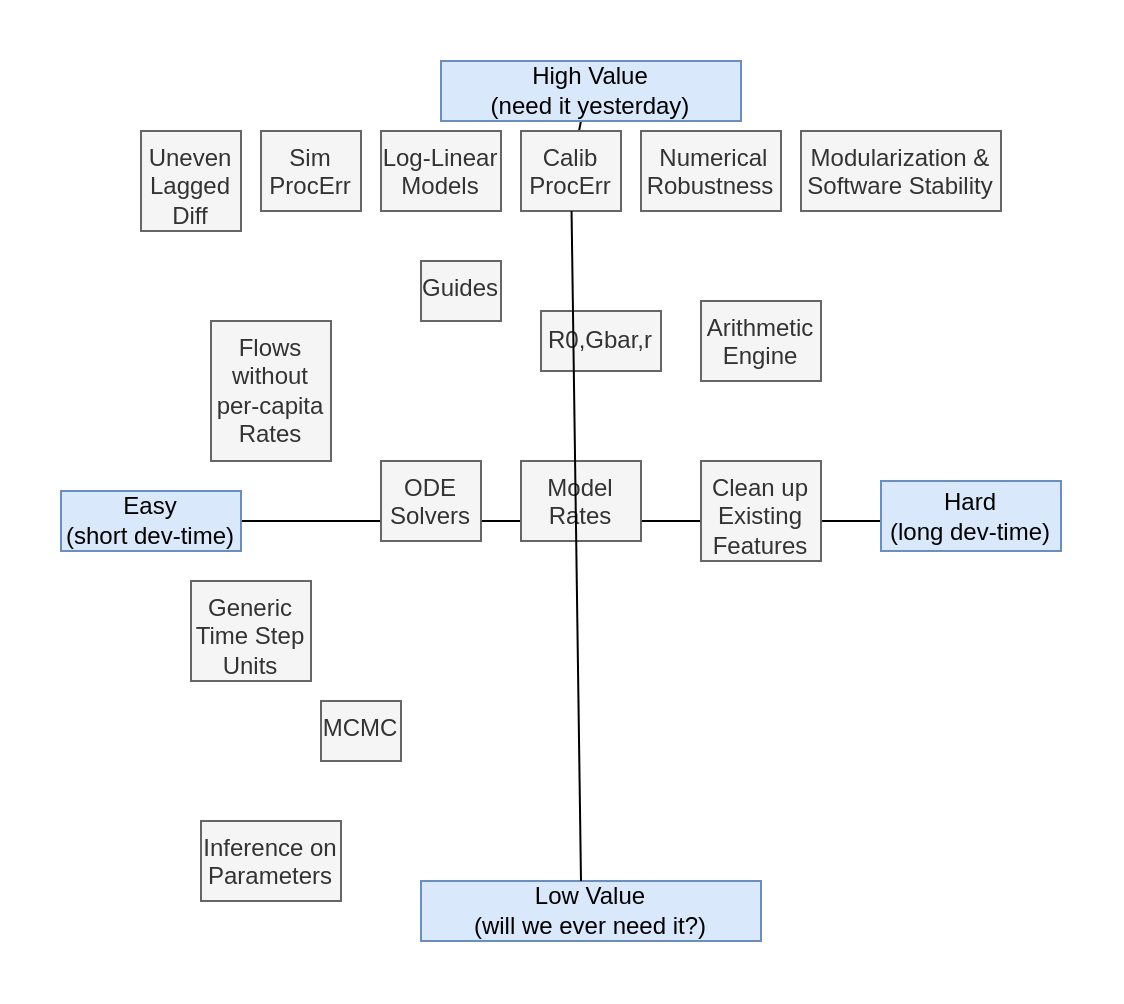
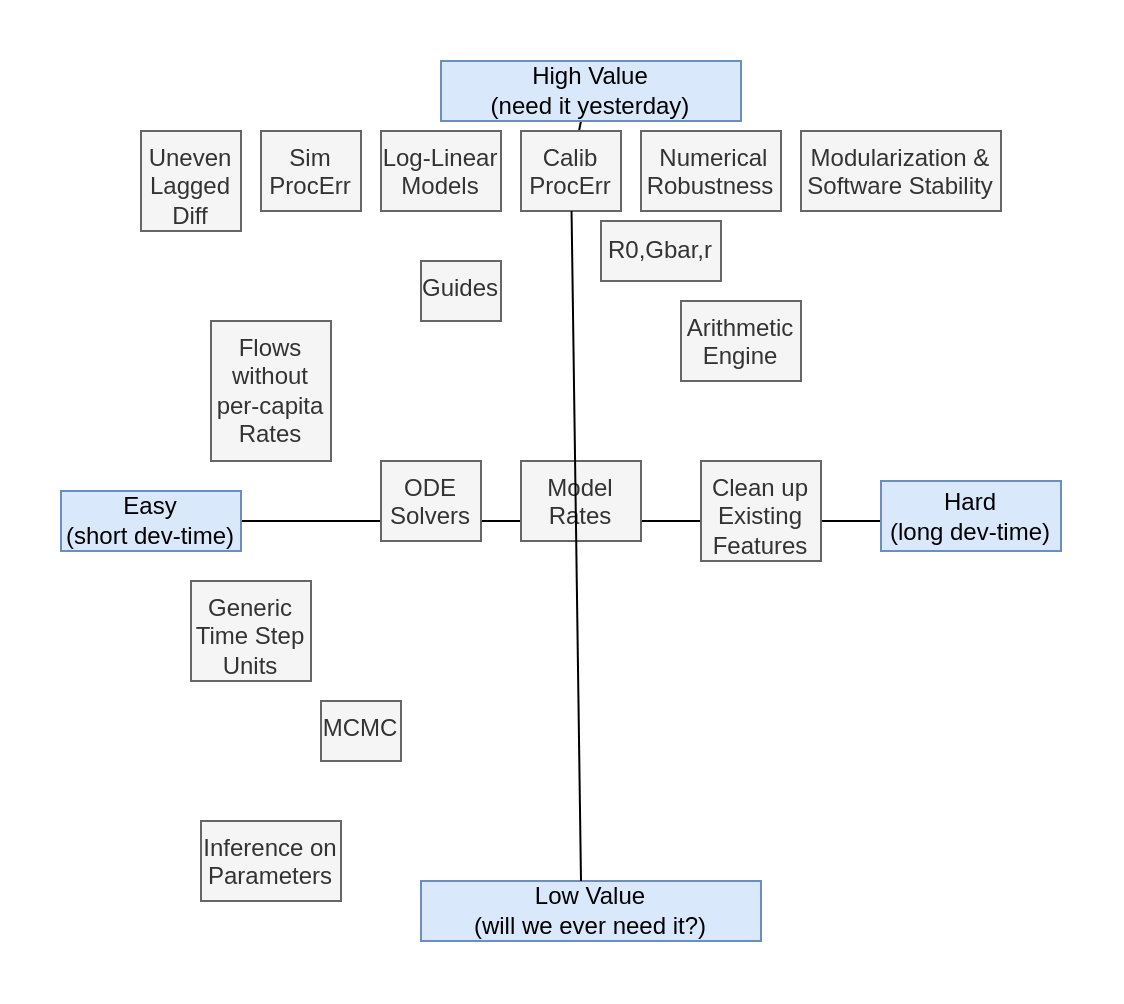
node "R0,Gbar,r": moved (601, 341) -> (661, 251)
node "Arithmetic Engine": moved (761, 341) -> (741, 341)
